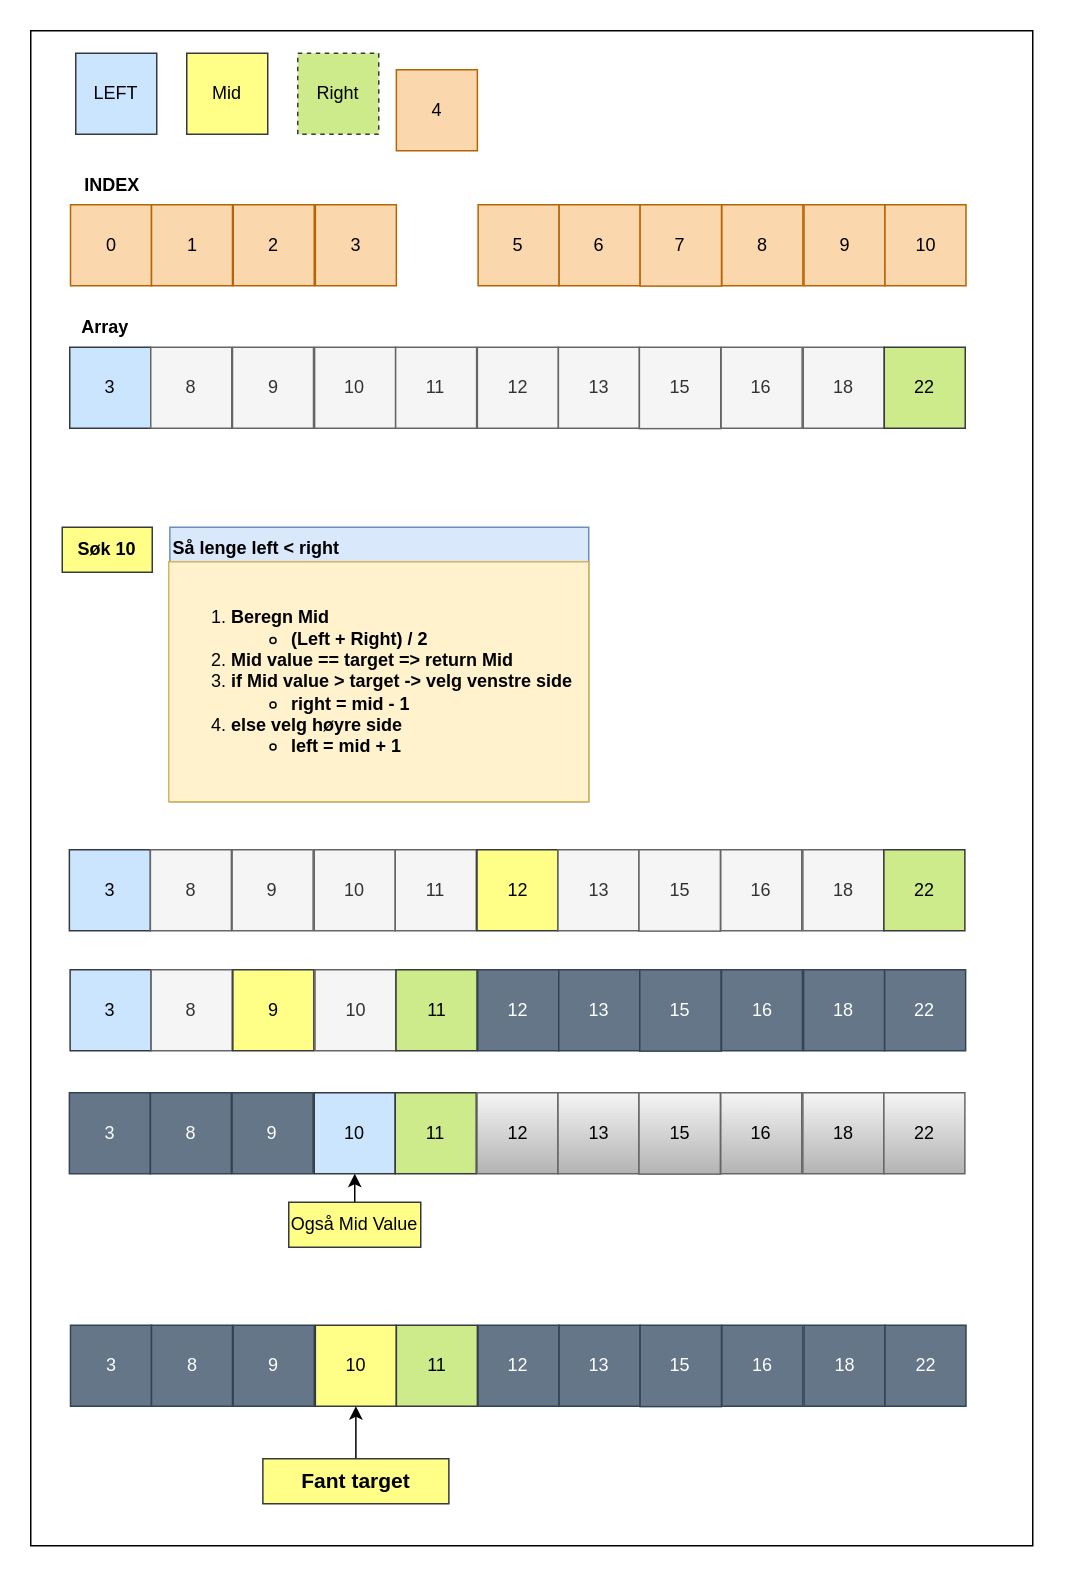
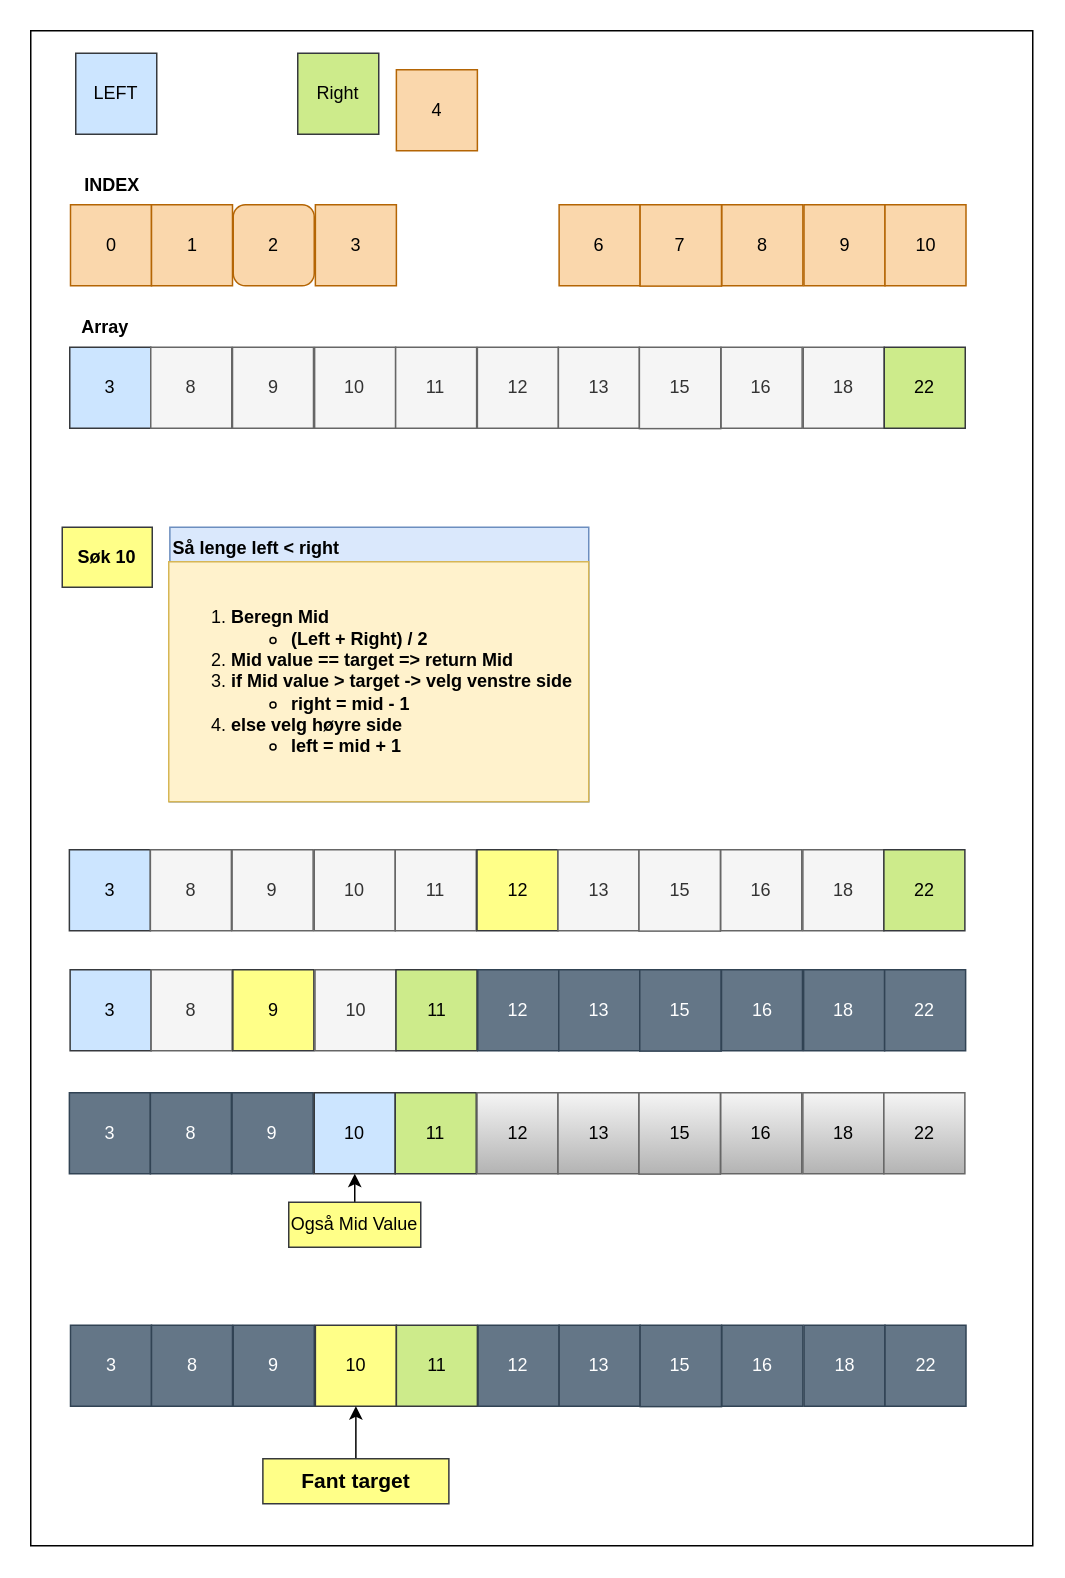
node "Mid": removed
node "Right": style dashed -> solid
node "2": shape rectangle -> rounded rectangle
node "5": removed
node "Søk 10": size 90x45 -> 90x60
